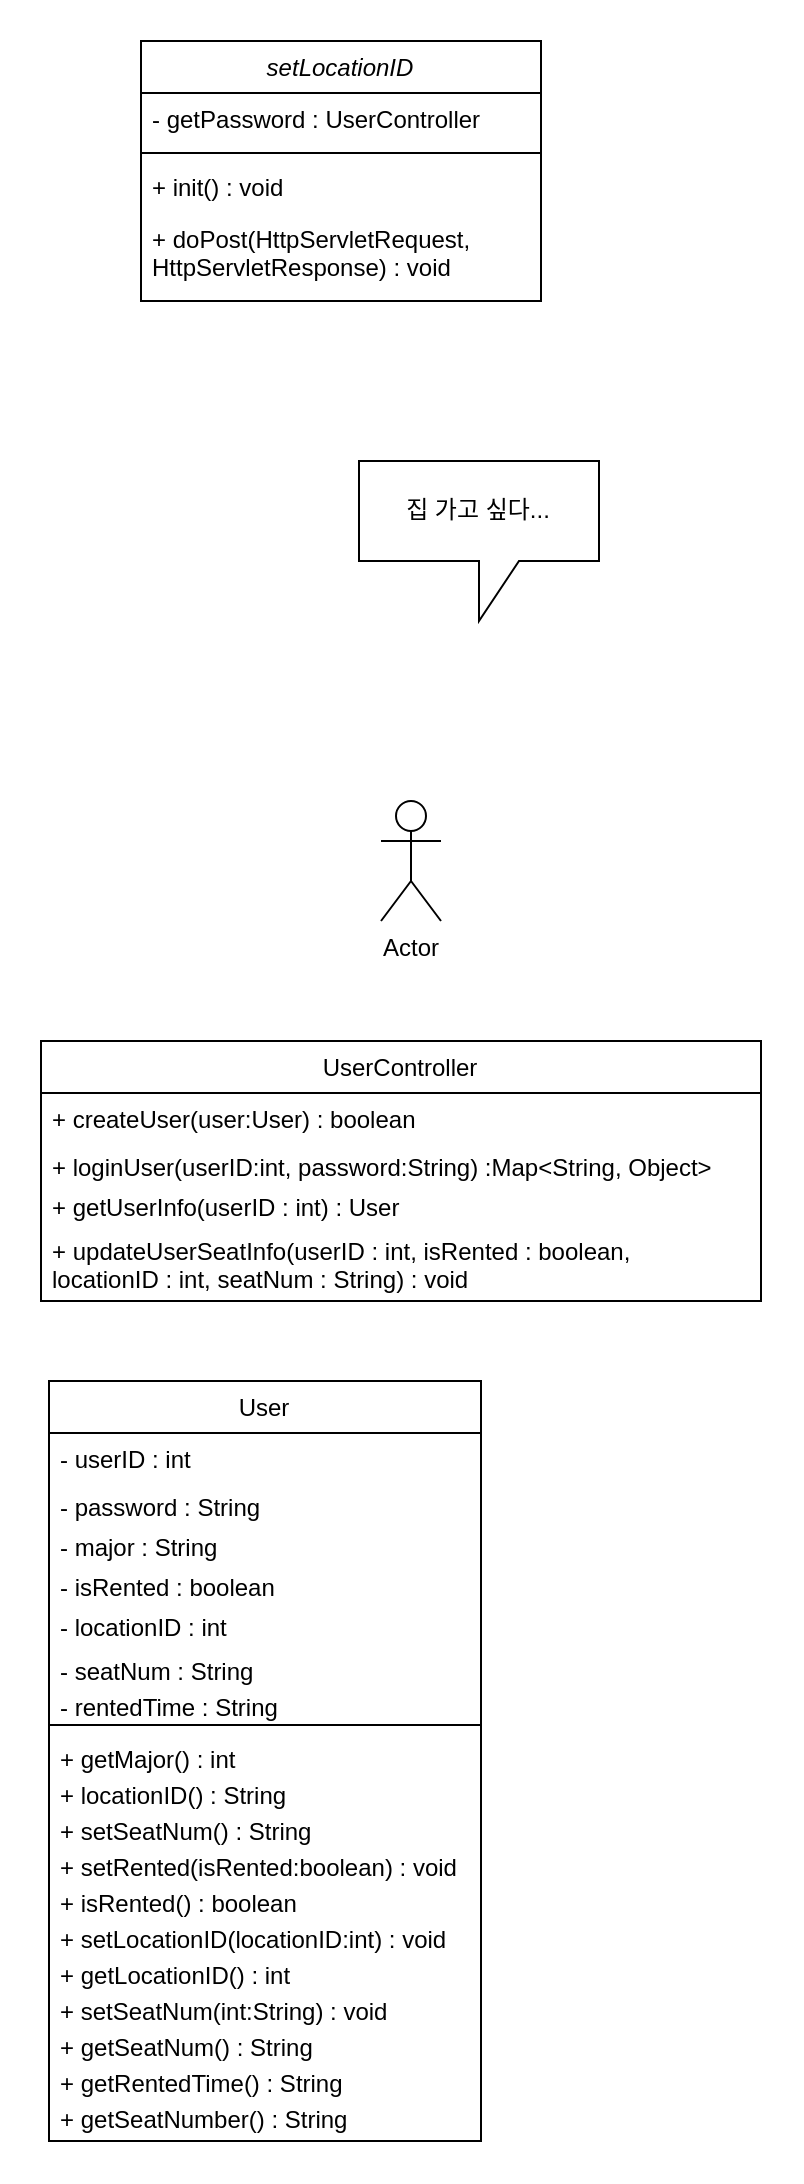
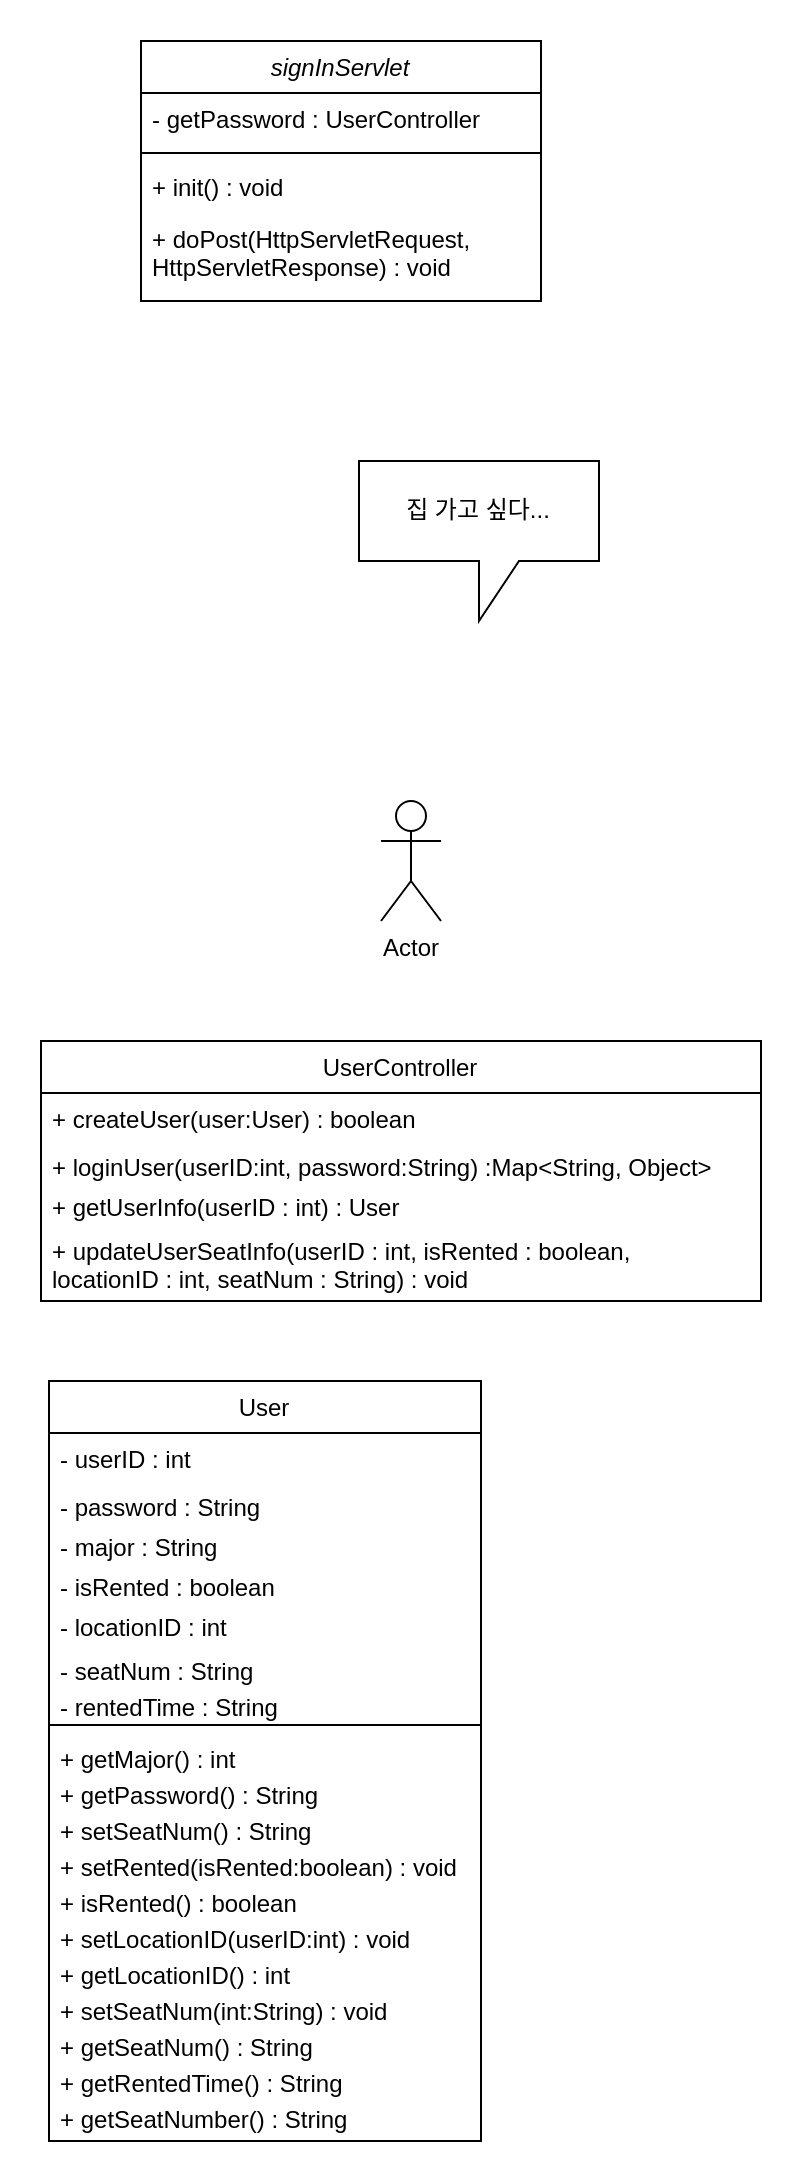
node "setLocationID": label "setLocationID" -> "signInServlet"
node "+ locationID() : String": label "+ locationID() : String" -> "+ getPassword() : String"
node "+ setLocationID(locationID:int) : void": label "+ setLocationID(locationID:int) : void" -> "+ setLocationID(userID:int) : void"
